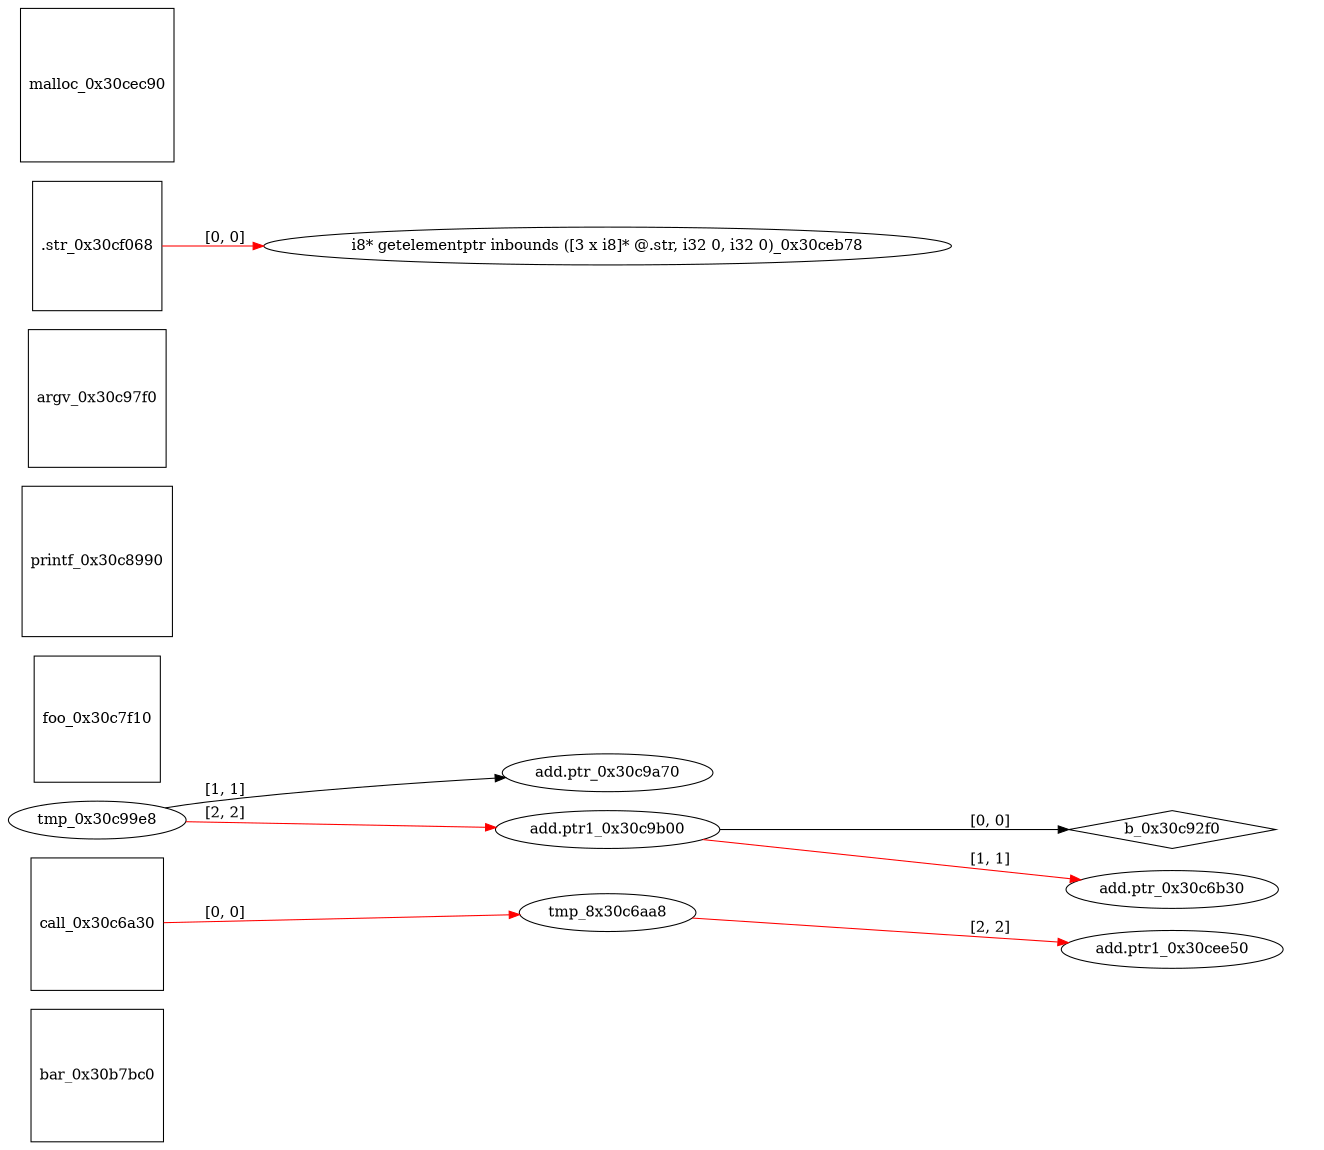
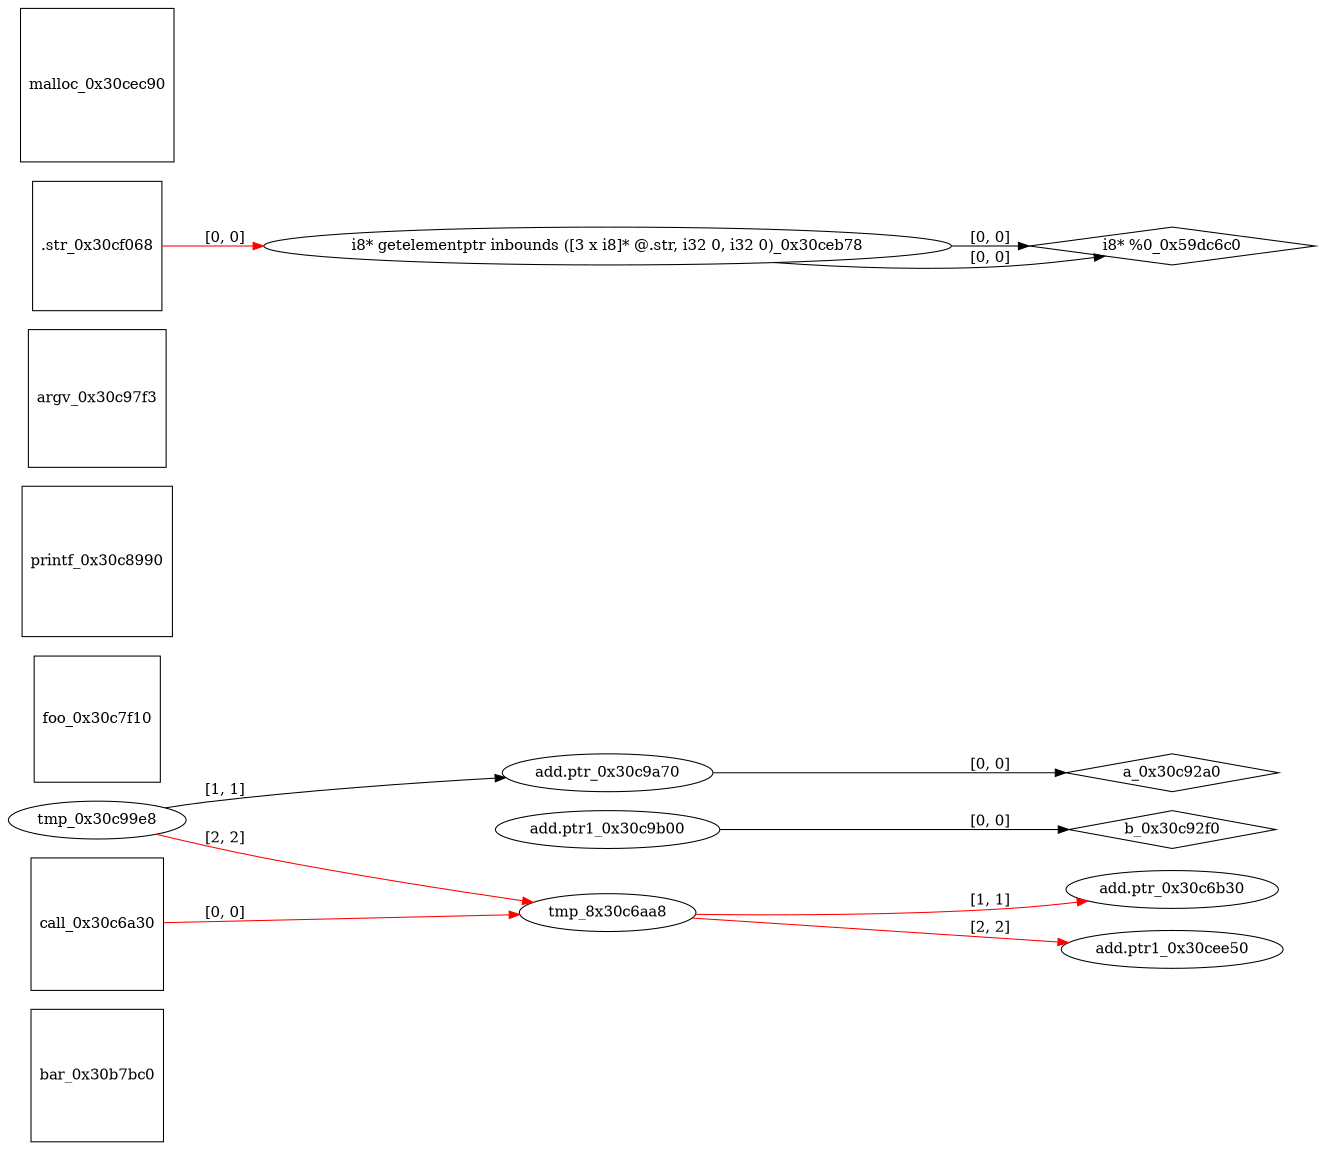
node "i8* %0_0x59dc6c0": added
node "argv_0x30c97f0": label "argv_0x30c97f0" -> "argv_0x30c97f3"
node "a_0x30c92a0": added
edge "tmp_0x30c99e8" -> "add.ptr1_0x30c9b00": now "tmp_0x30c99e8" -> "tmp_8x30c6aa8"
edge "add.ptr1_0x30c9b00" -> "add.ptr_0x30c6b30": now "tmp_8x30c6aa8" -> "add.ptr_0x30c6b30"
